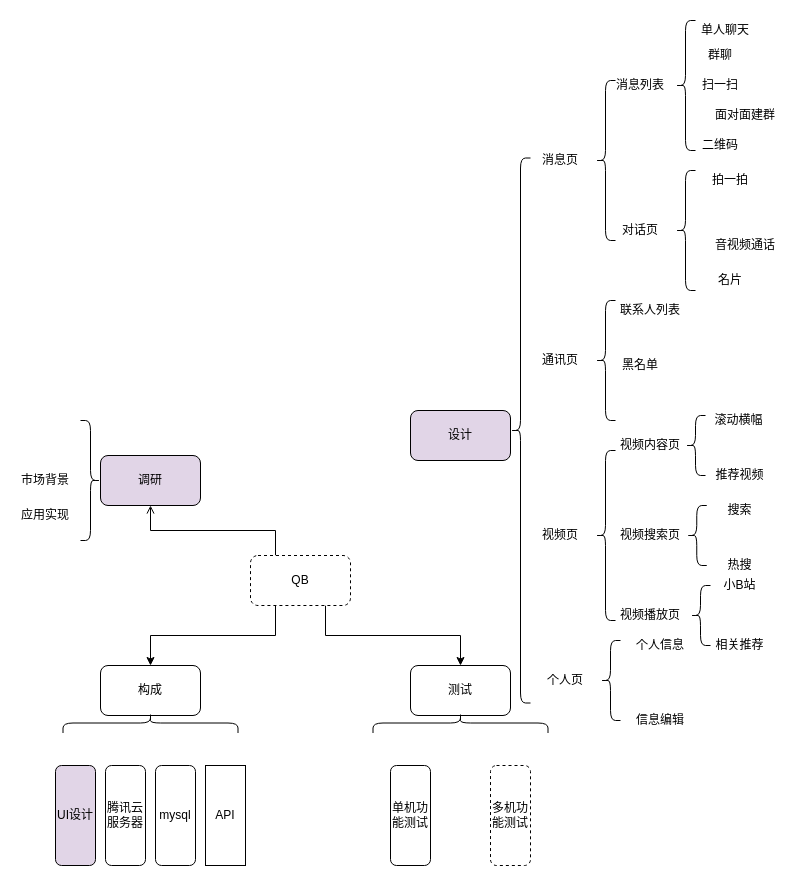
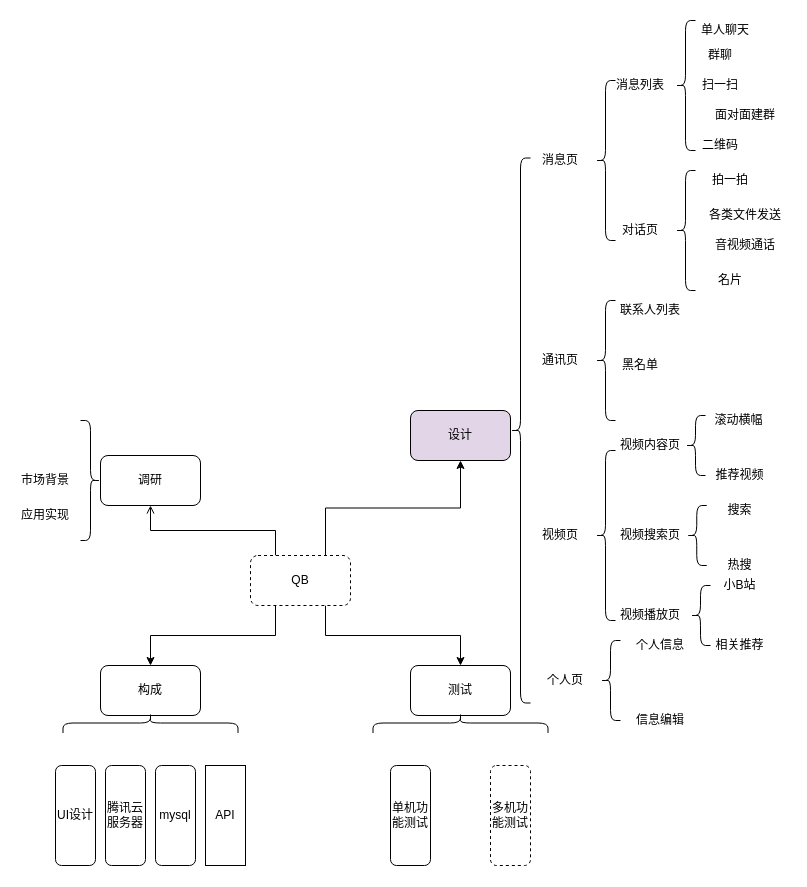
node "各类文件发送": added
node "调研": fillcolor #e1d5e7 -> #ffffff
edge "QB" -> "设计": added
node "UI设计": fillcolor #e1d5e7 -> #ffffff
